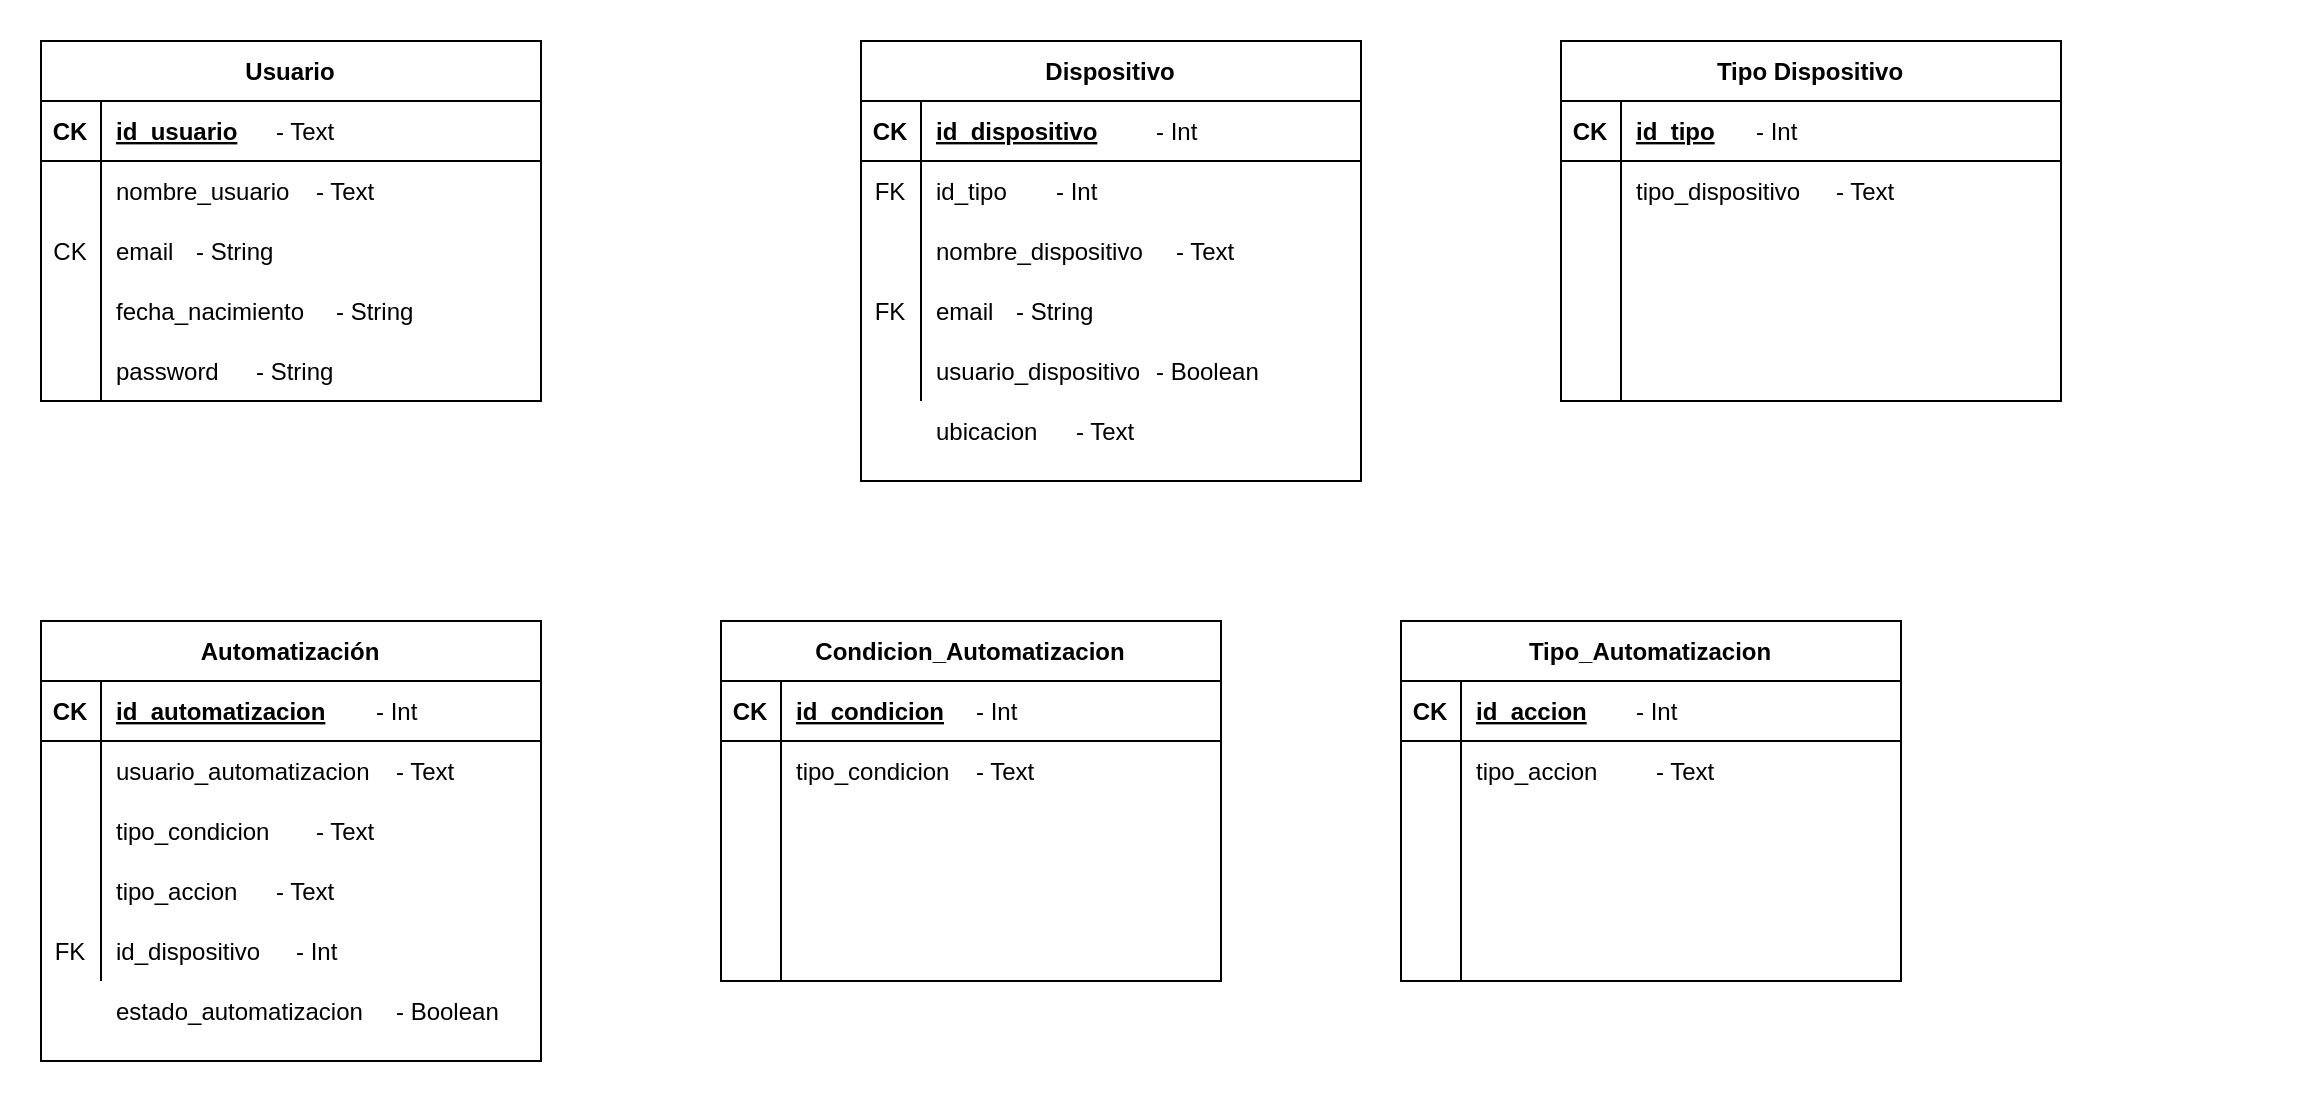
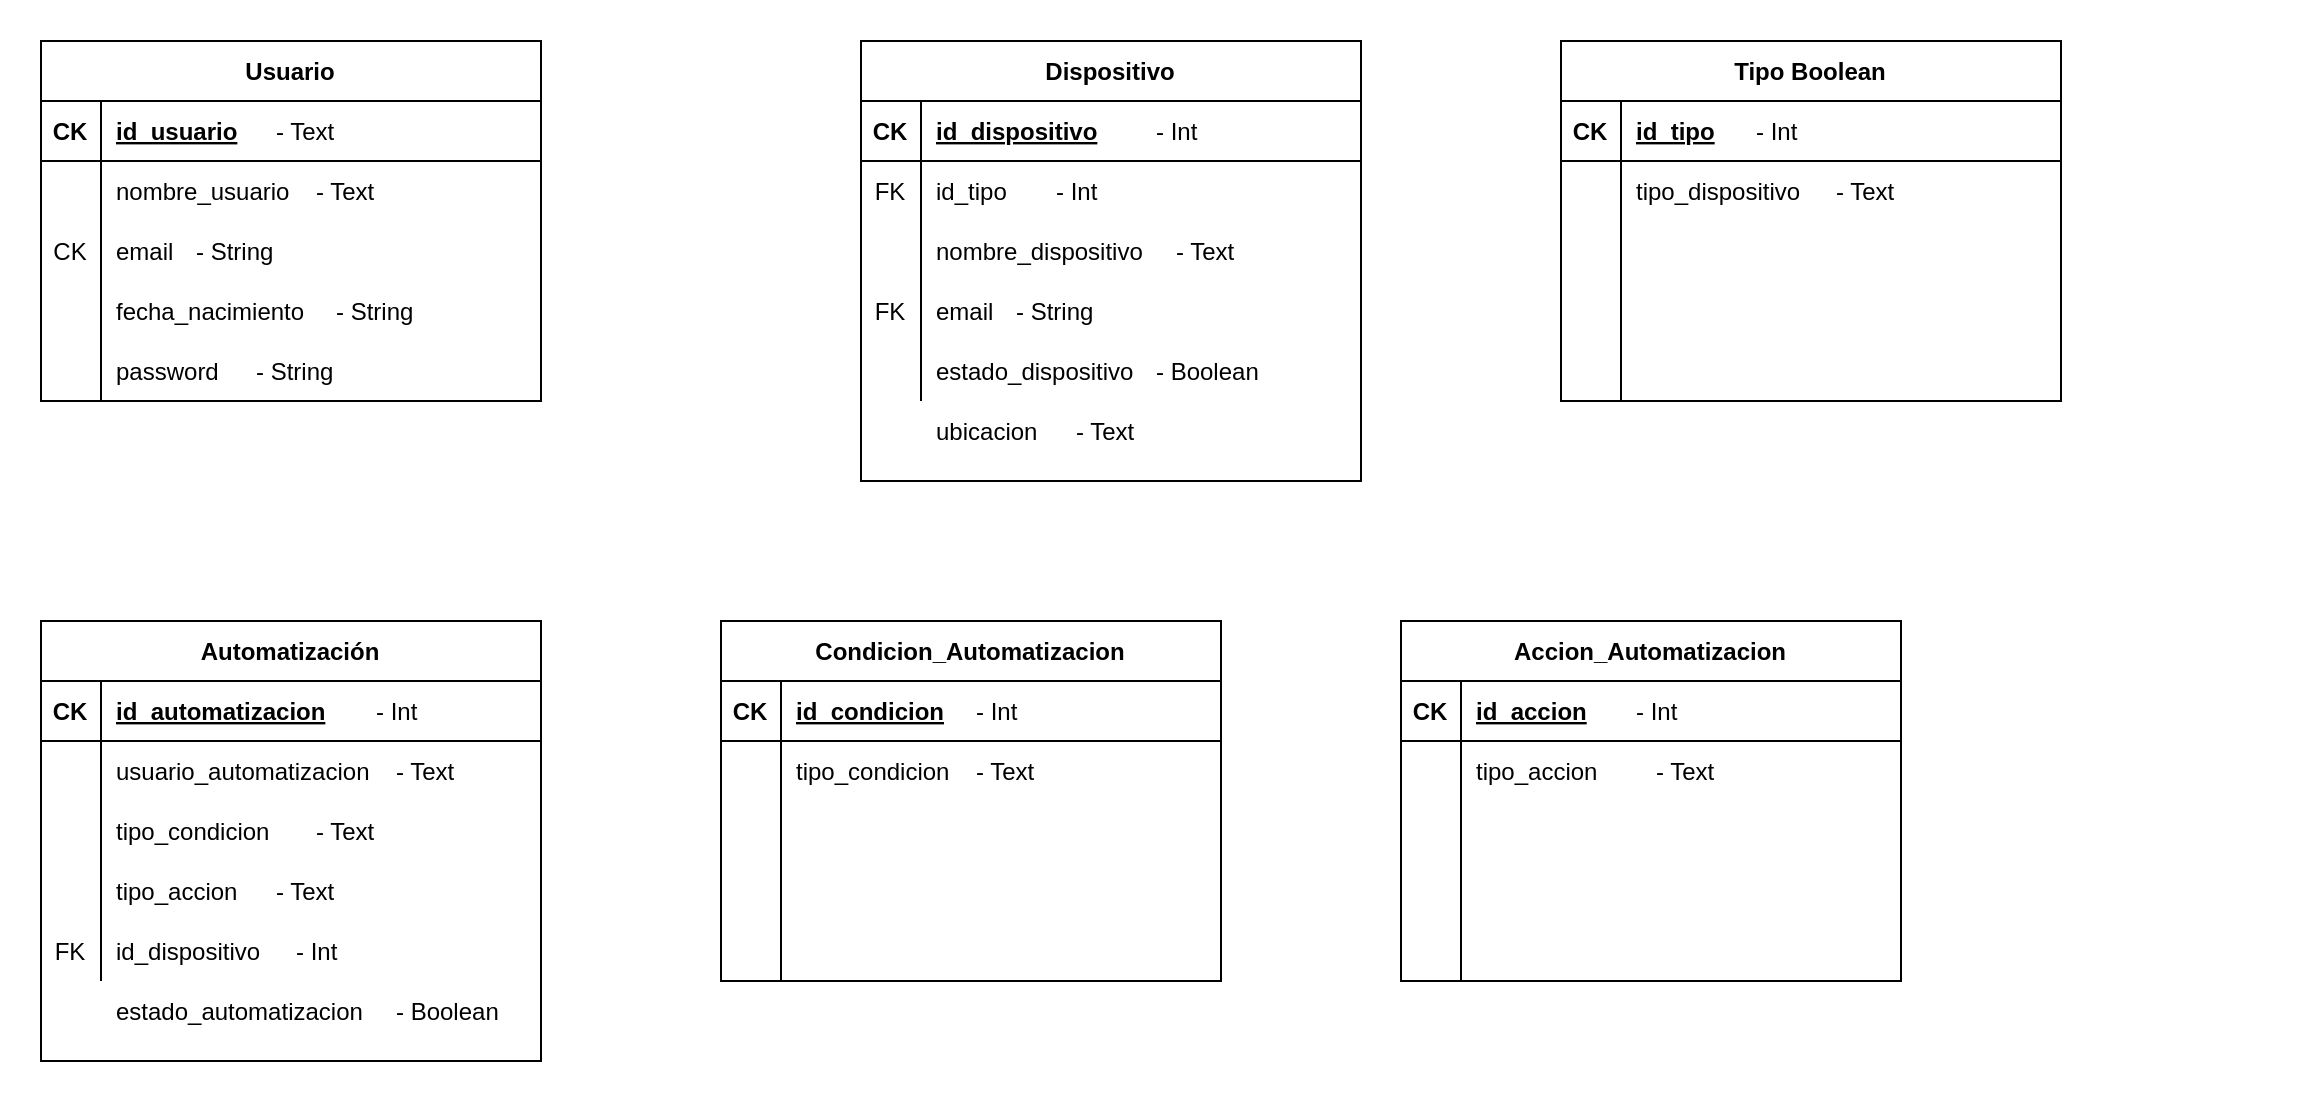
node "Tipo Dispositivo": label "Tipo Dispositivo" -> "Tipo Boolean"
node "usuario_dispositivo": label "usuario_dispositivo" -> "estado_dispositivo"
node "Tipo_Automatizacion": label "Tipo_Automatizacion" -> "Accion_Automatizacion"
